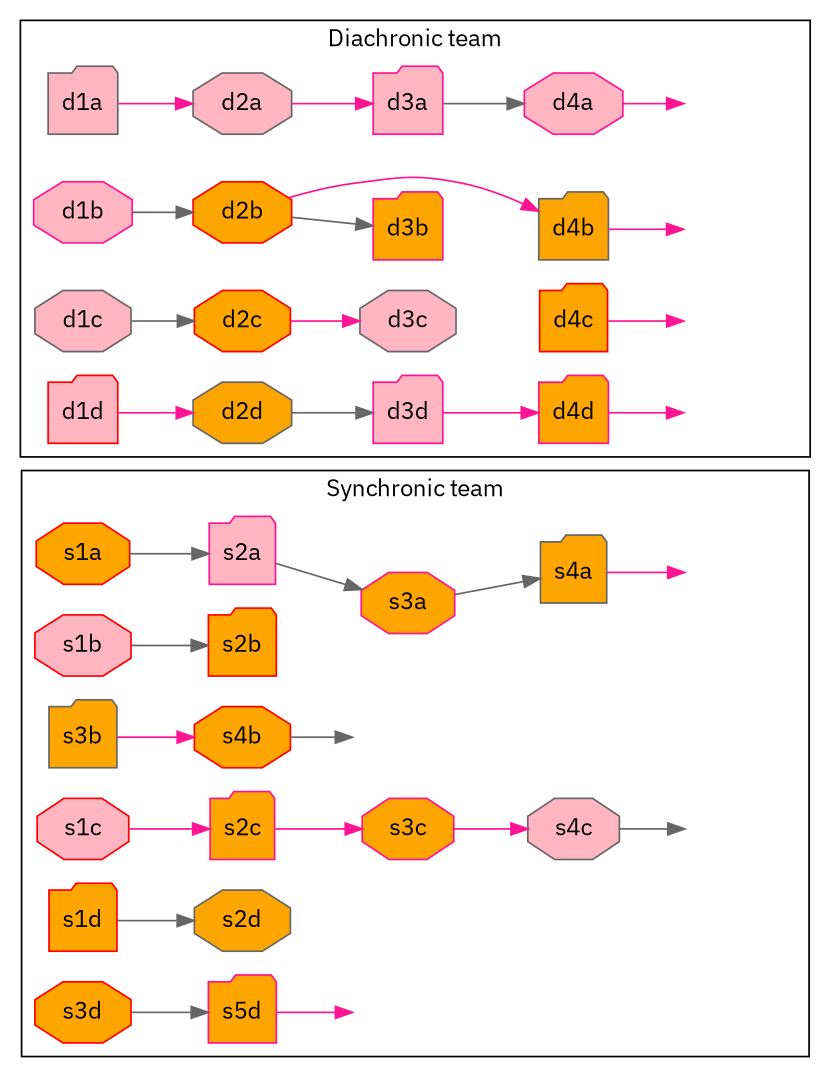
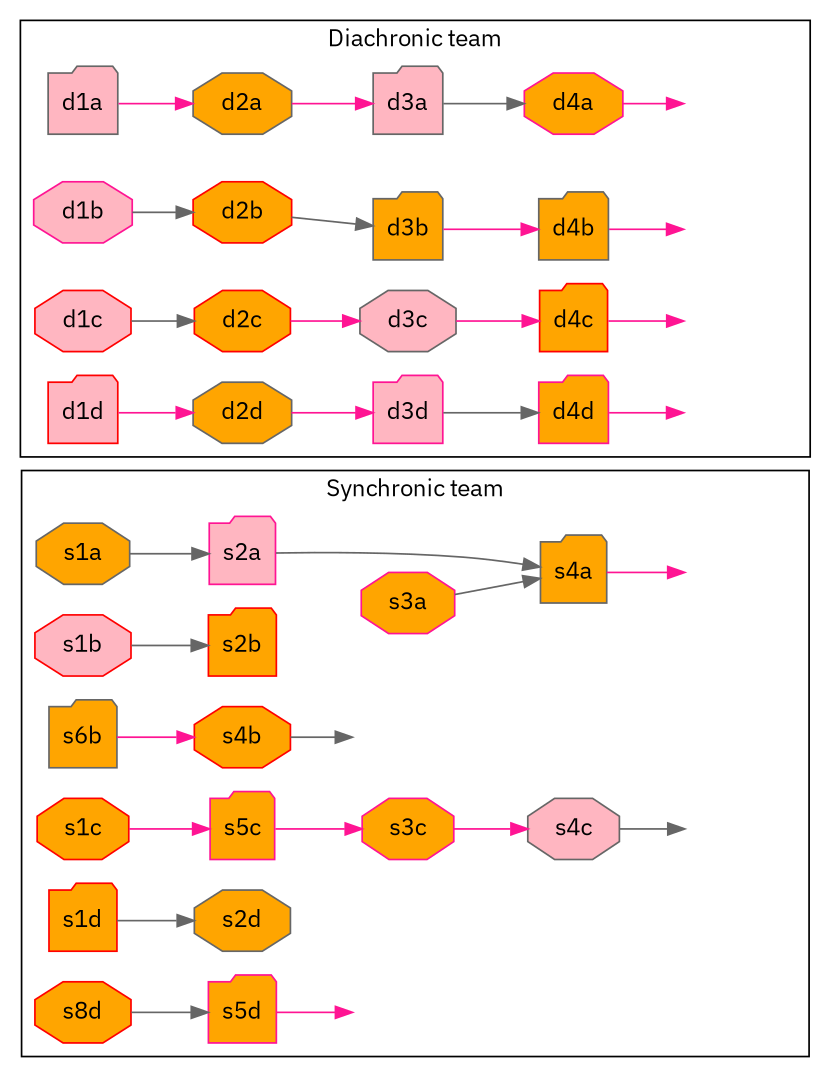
node "d2a": fillcolor lightpink -> orange
node "d3a": color deeppink -> gray40
node "d4a": fillcolor lightpink -> orange
edge "d2b" -> "d4b": now "d3b" -> "d4b"
node "d3b": color deeppink -> gray40
node "d1c": color gray40 -> red
edge "d3c" -> "d4c": added
edge "d2d" -> "d3d": color gray40 -> deeppink
edge "d3d" -> "d4d": color deeppink -> gray40
node "s1a": color red -> gray40
edge "s2a" -> "s3a": now "s2a" -> "s4a"
node "s3b": label "s3b" -> "s6b"
node "s1c": fillcolor lightpink -> orange
node "s2c": label "s2c" -> "s5c"
node "s3d": label "s3d" -> "s8d"
